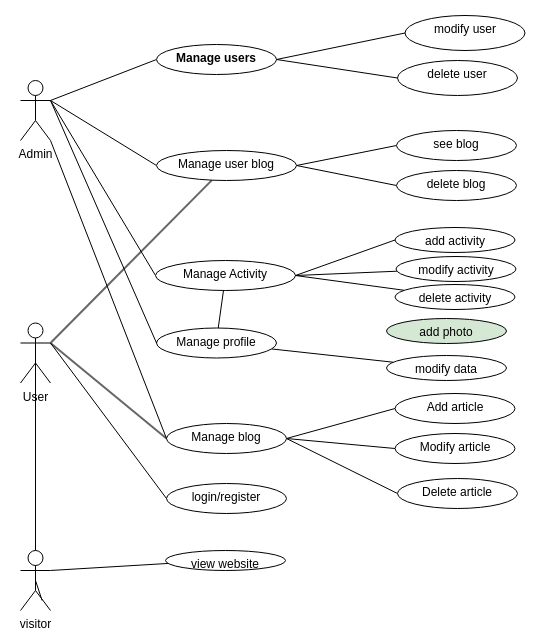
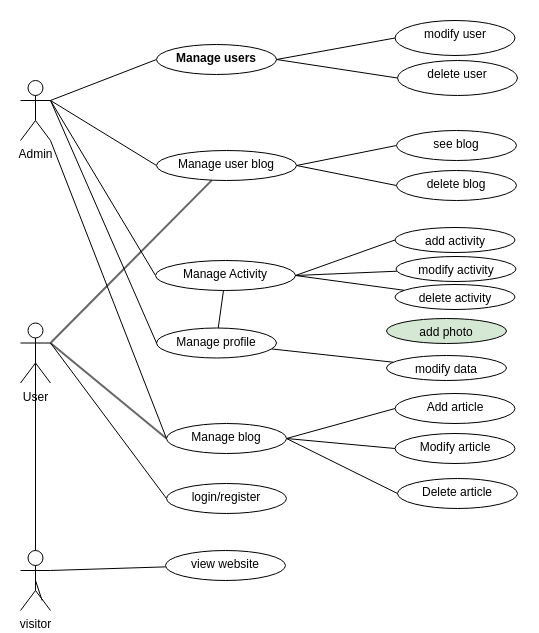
node "modify user": moved (465, 33) -> (455, 38)
node "view website": size 120x20 -> 120x30
